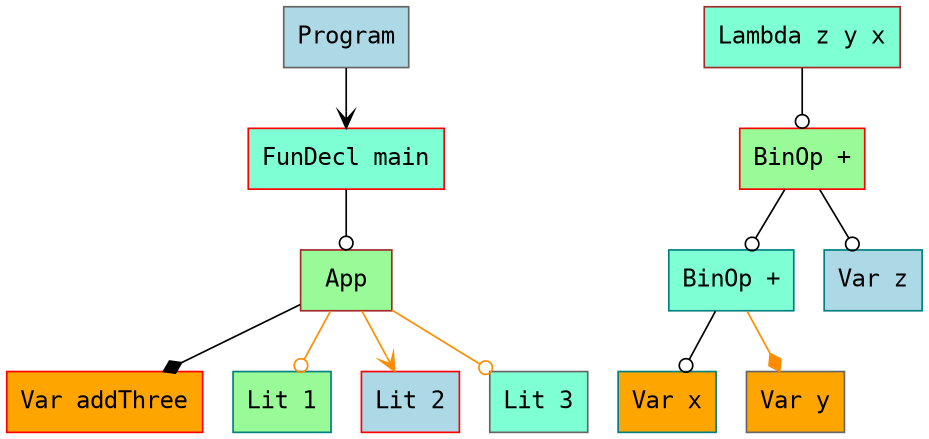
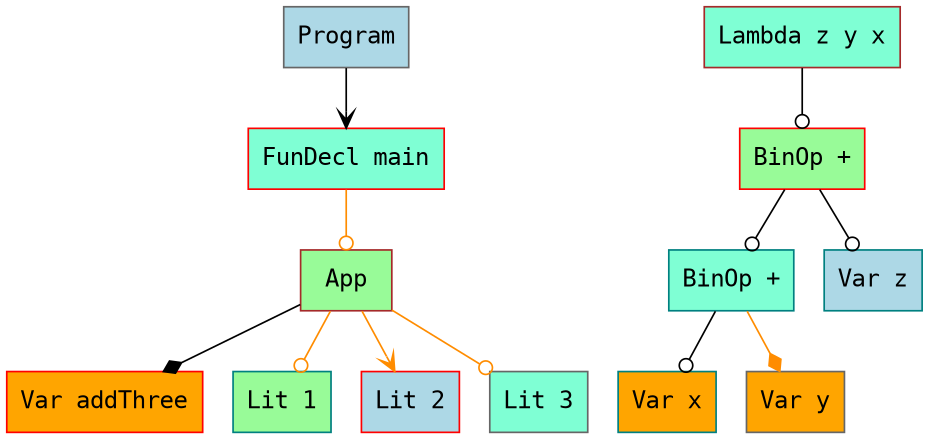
edge "FunDecl main" -> "App": color black -> darkorange
